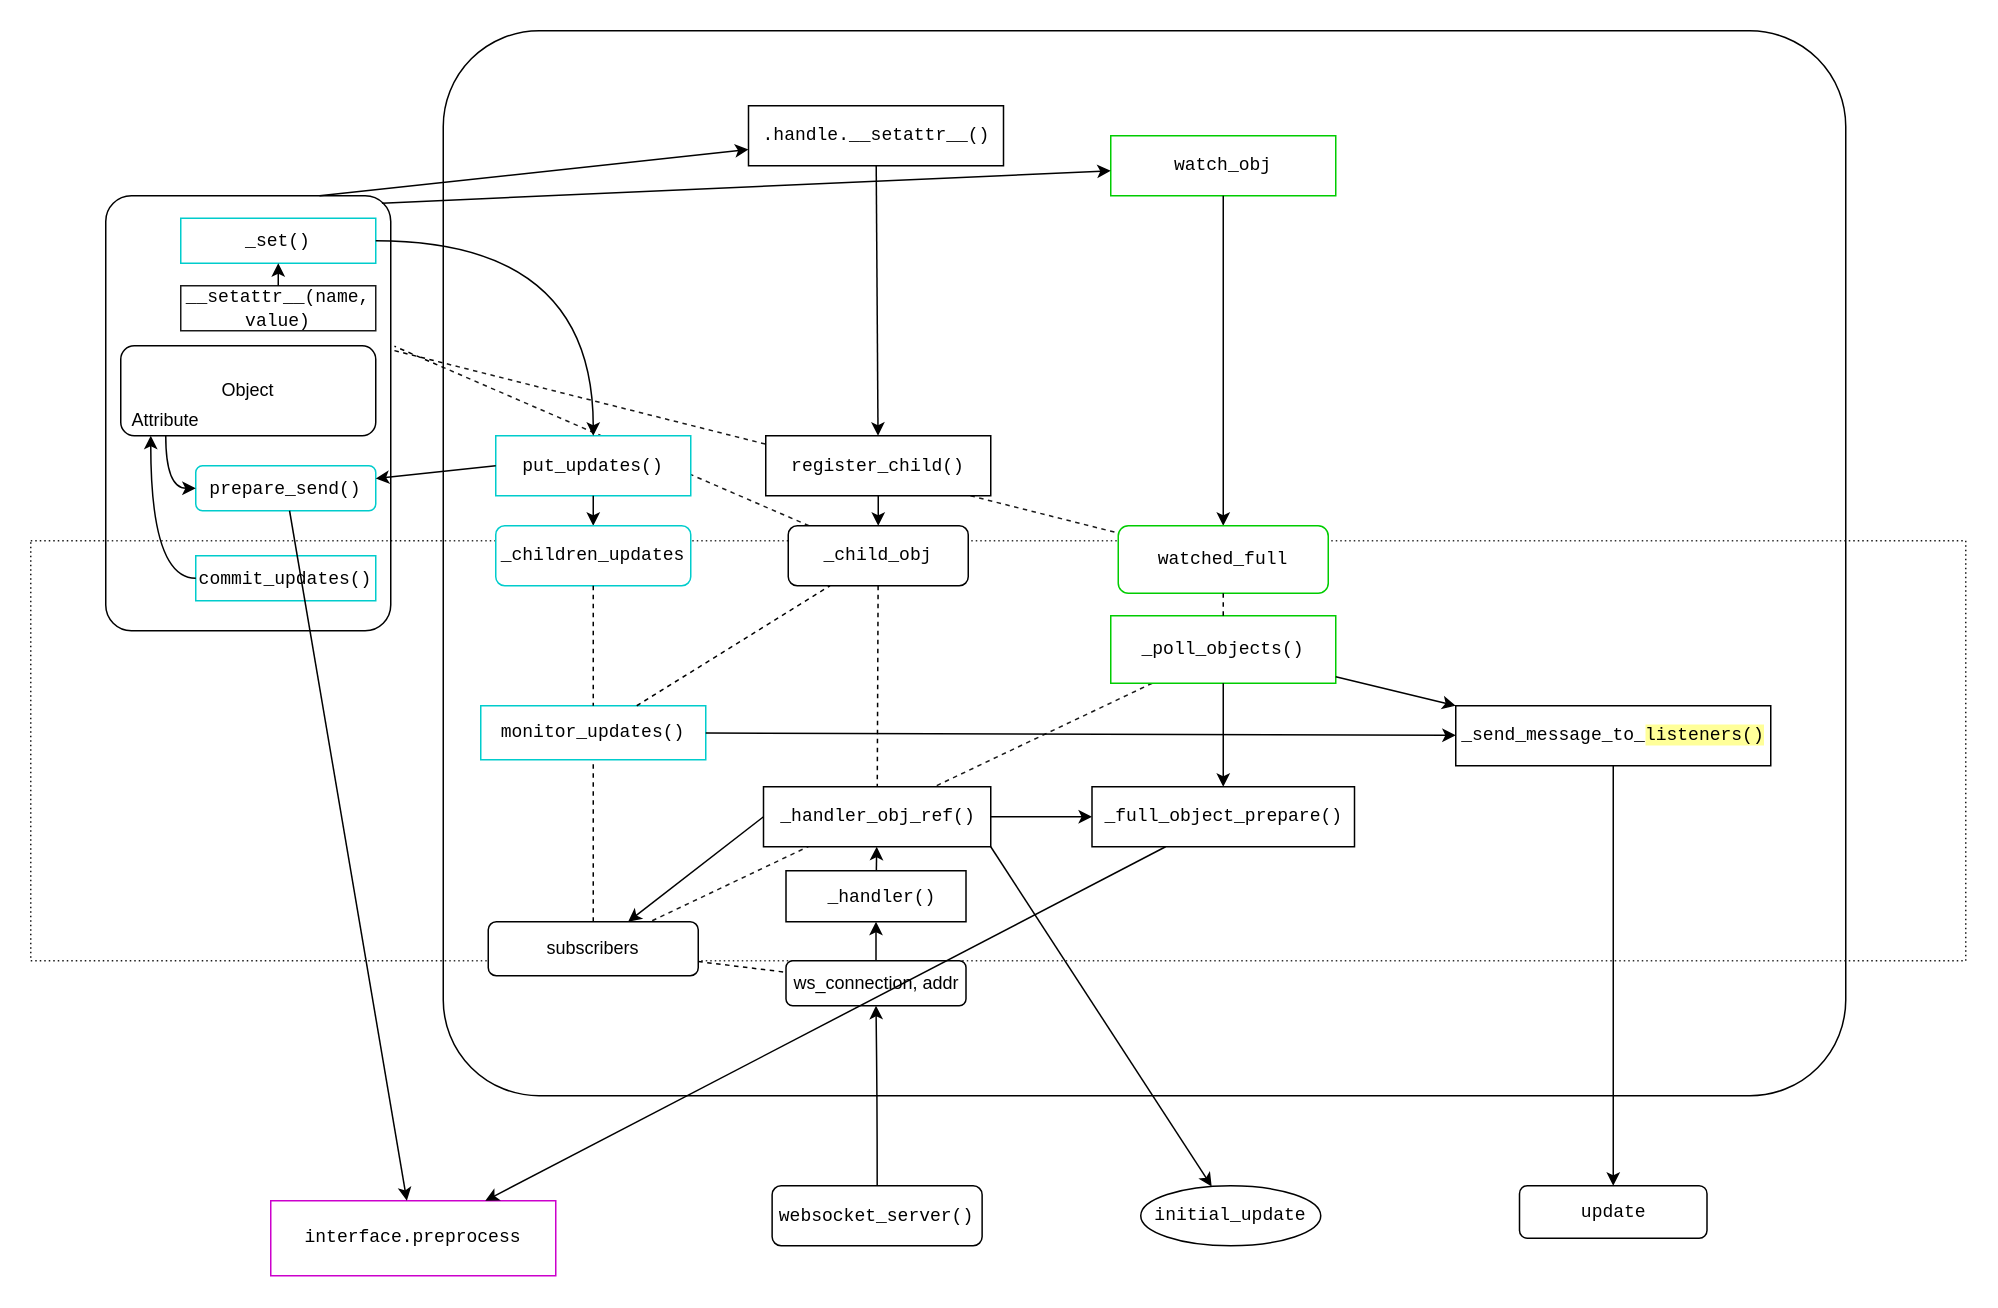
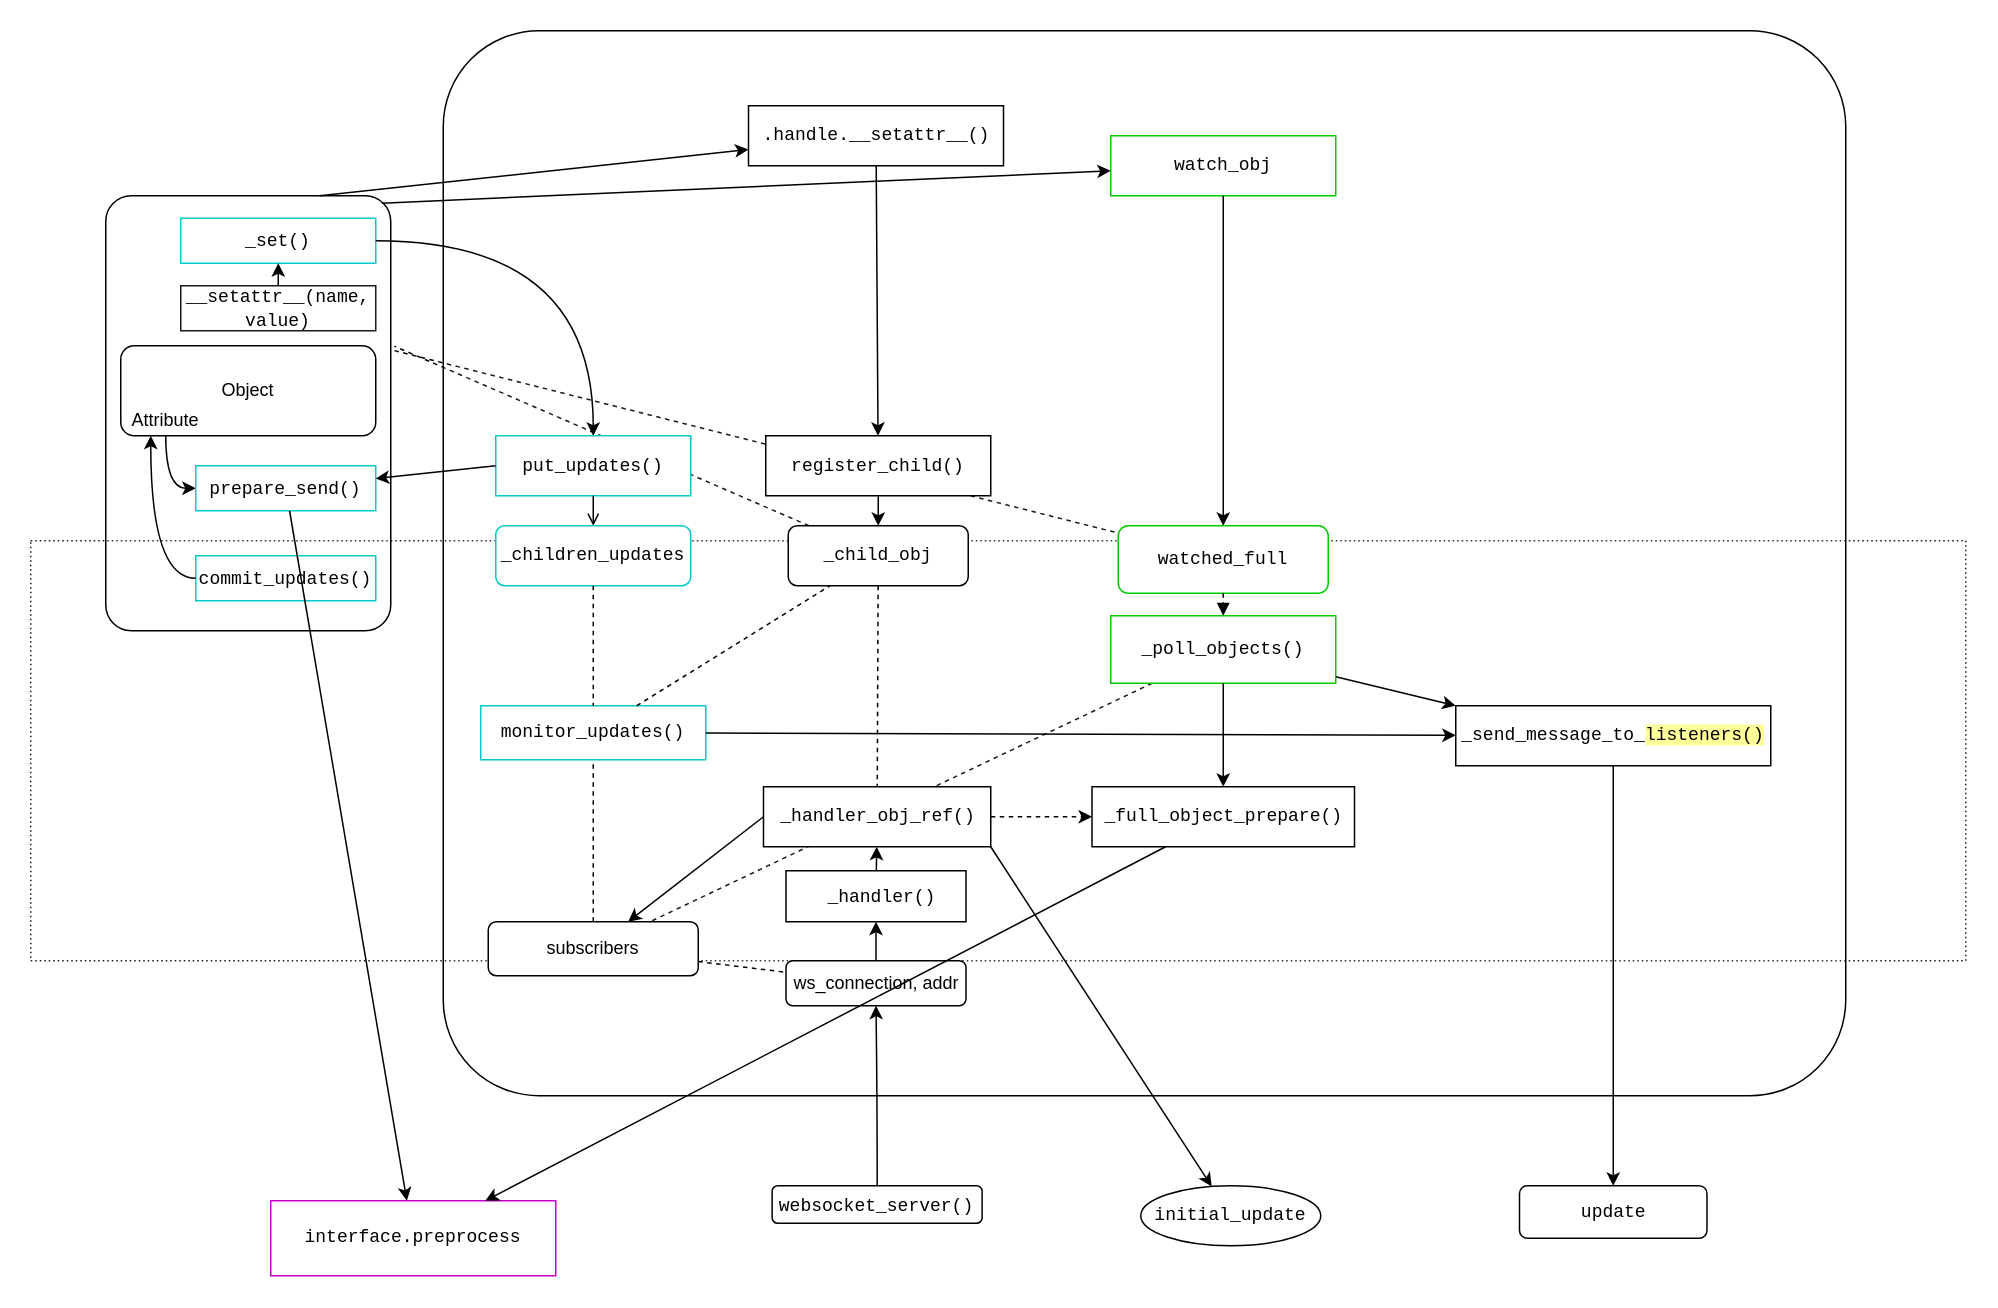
node "prepare_send()": shape rounded rectangle -> rectangle
edge "put_updates()" -> "_children_updates": arrowhead classic -> open
edge "watched_full" -- "_poll_objects()": arrowhead none -> block
edge "_handler_obj_ref()" -> "_full_object_prepare()": style solid -> dashed
node "websocket_server()": size 210x60 -> 210x38
